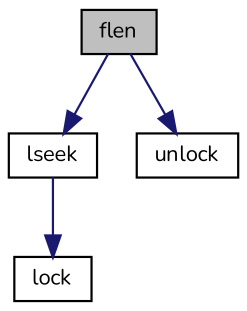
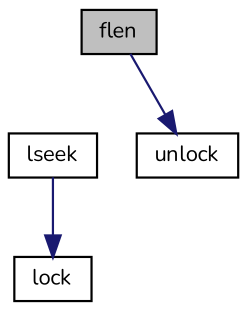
edge "flen" -> "lseek": removed
